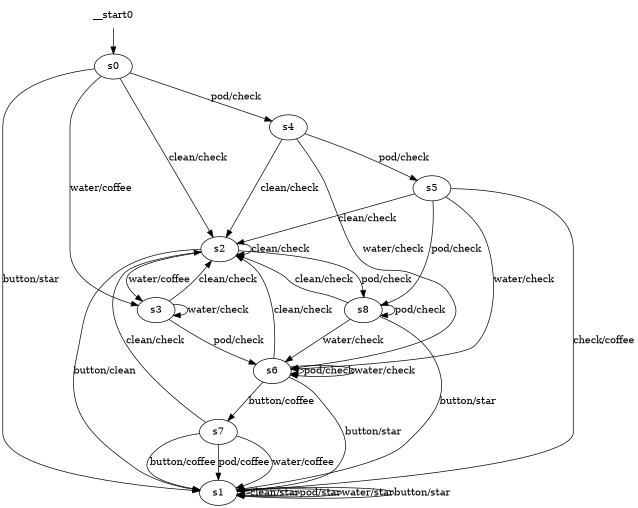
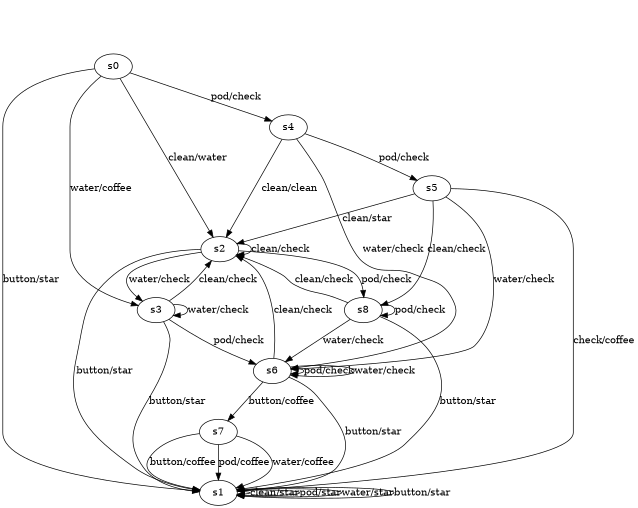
node "__start0": removed
edge "s0" -> "s2": label "clean/check" -> "clean/water"
edge "s4" -> "s2": label "clean/check" -> "clean/clean"
edge "s5" -> "s2": label "clean/check" -> "clean/star"
edge "s5" -> "s8": label "pod/check" -> "clean/check"
edge "s2" -> "s3": label "water/coffee" -> "water/check"
edge "s7" -> "s2": removed, label "clean/check"
edge "s2" -> "s1": label "button/clean" -> "button/star"
edge "s3" -> "s1": added, label "button/star"
